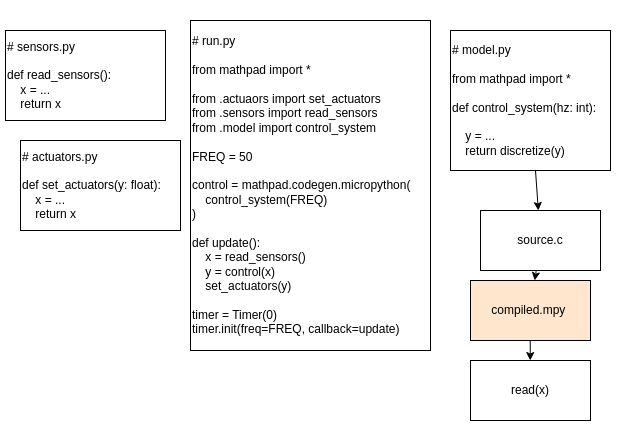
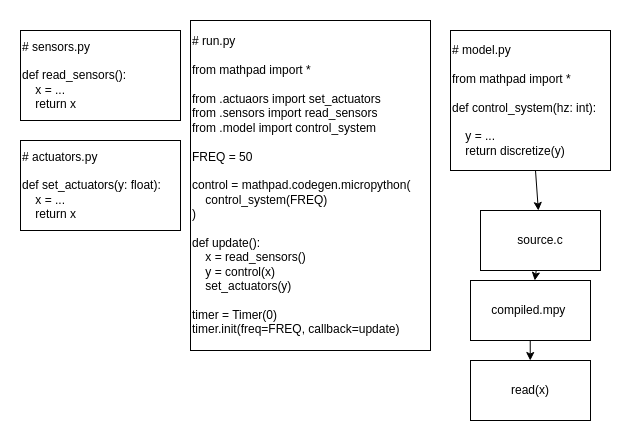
node "# sensors.py def read_sensors(): x = ... return x": moved (86, 76) -> (101, 76)
edge "source.c" -> "compiled.mpy": style dashed -> solid
node "compiled.mpy": fillcolor #ffe6cc -> #ffffff
